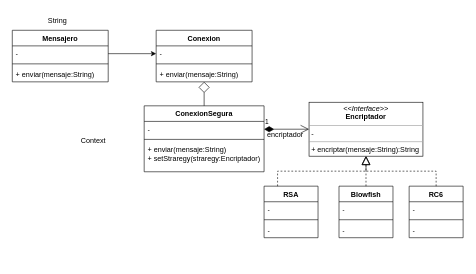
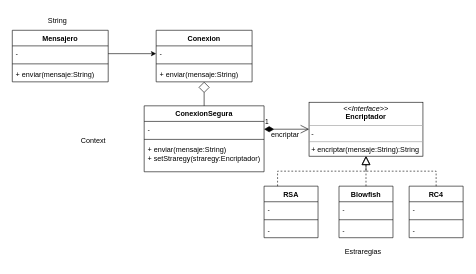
node "encriptador": label "encriptador" -> "encriptar"
node "RC6": label "RC6" -> "RC4"
node "Estraregias": added
